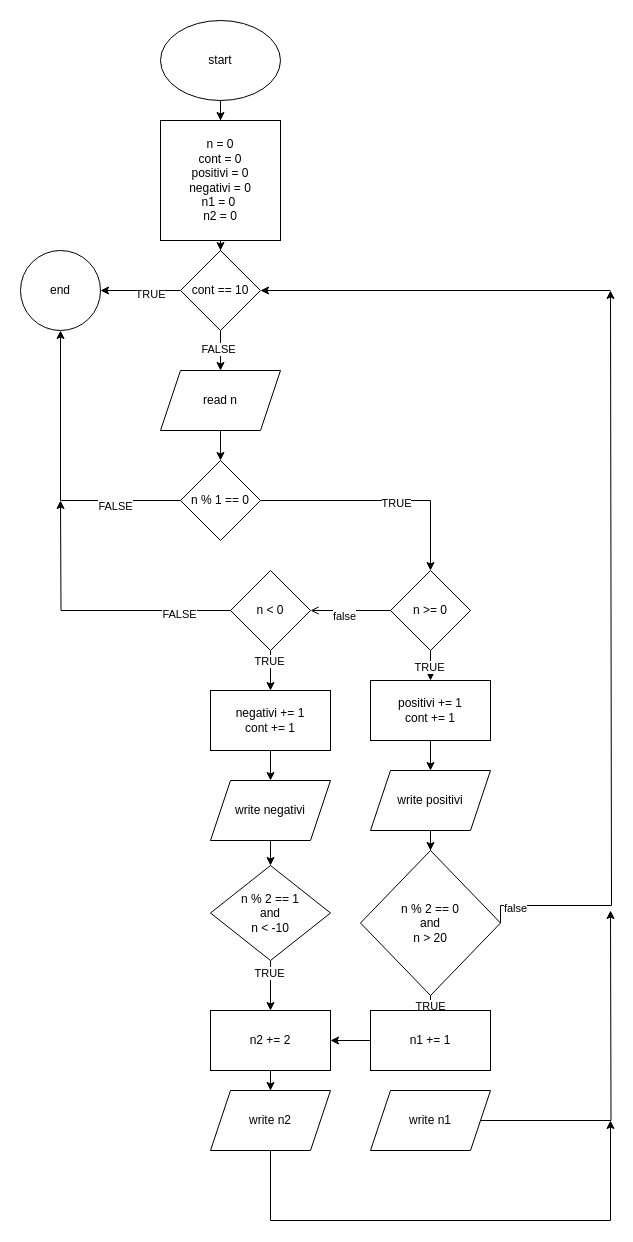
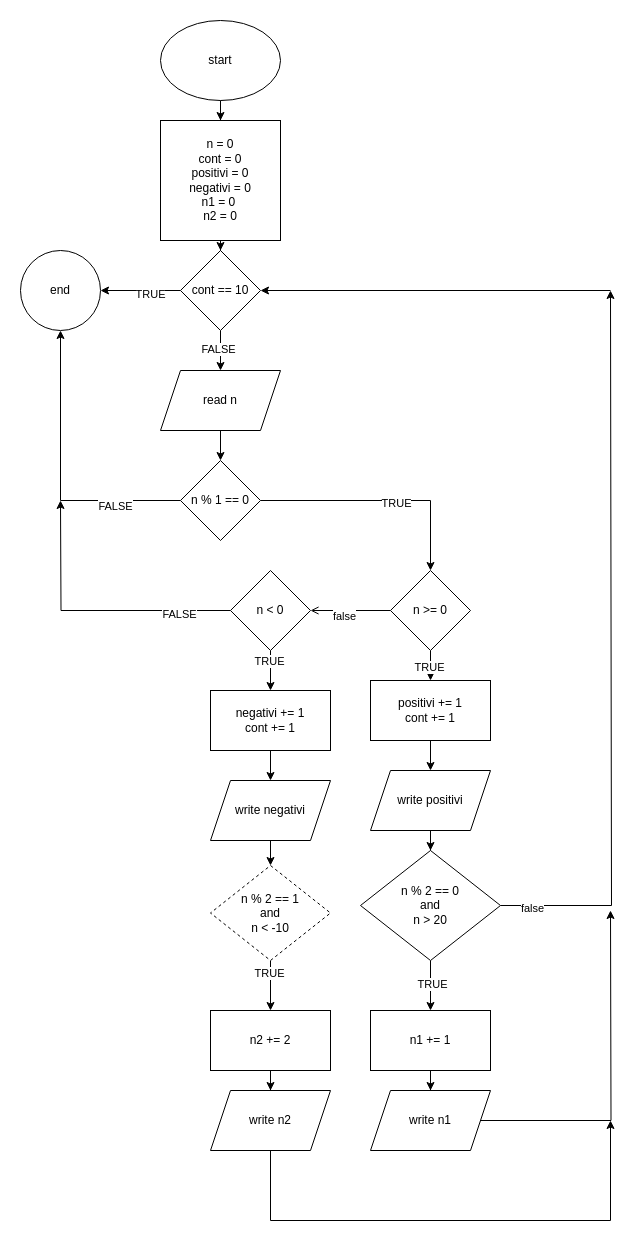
node "n % 2 == 1 and n < -10": style solid -> dashed
node "n % 2 == 0 and n > 20": size 140x145 -> 140x110
edge "n1 += 1" -> "n2 += 2": now "n1 += 1" -> "write n1"
